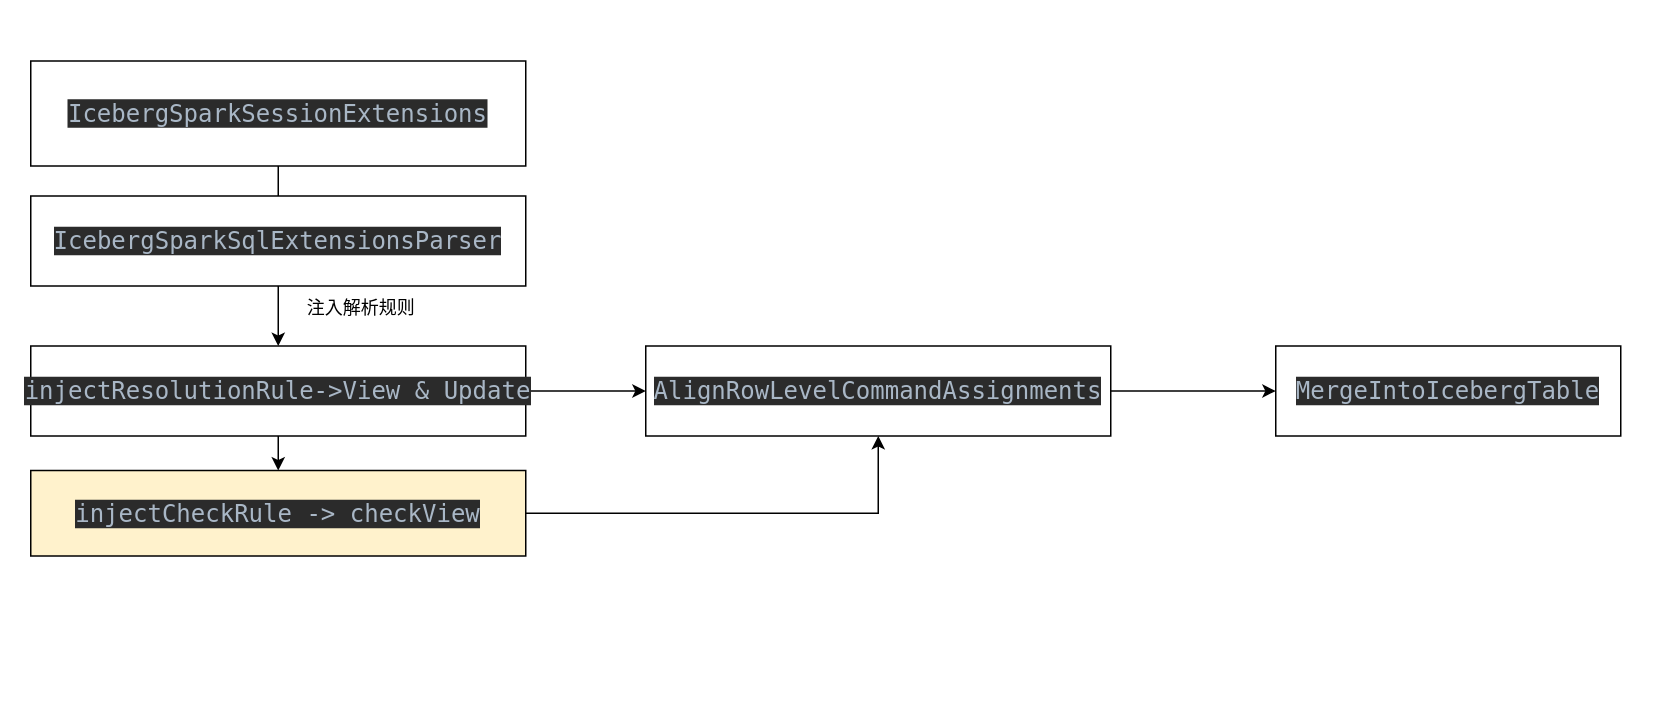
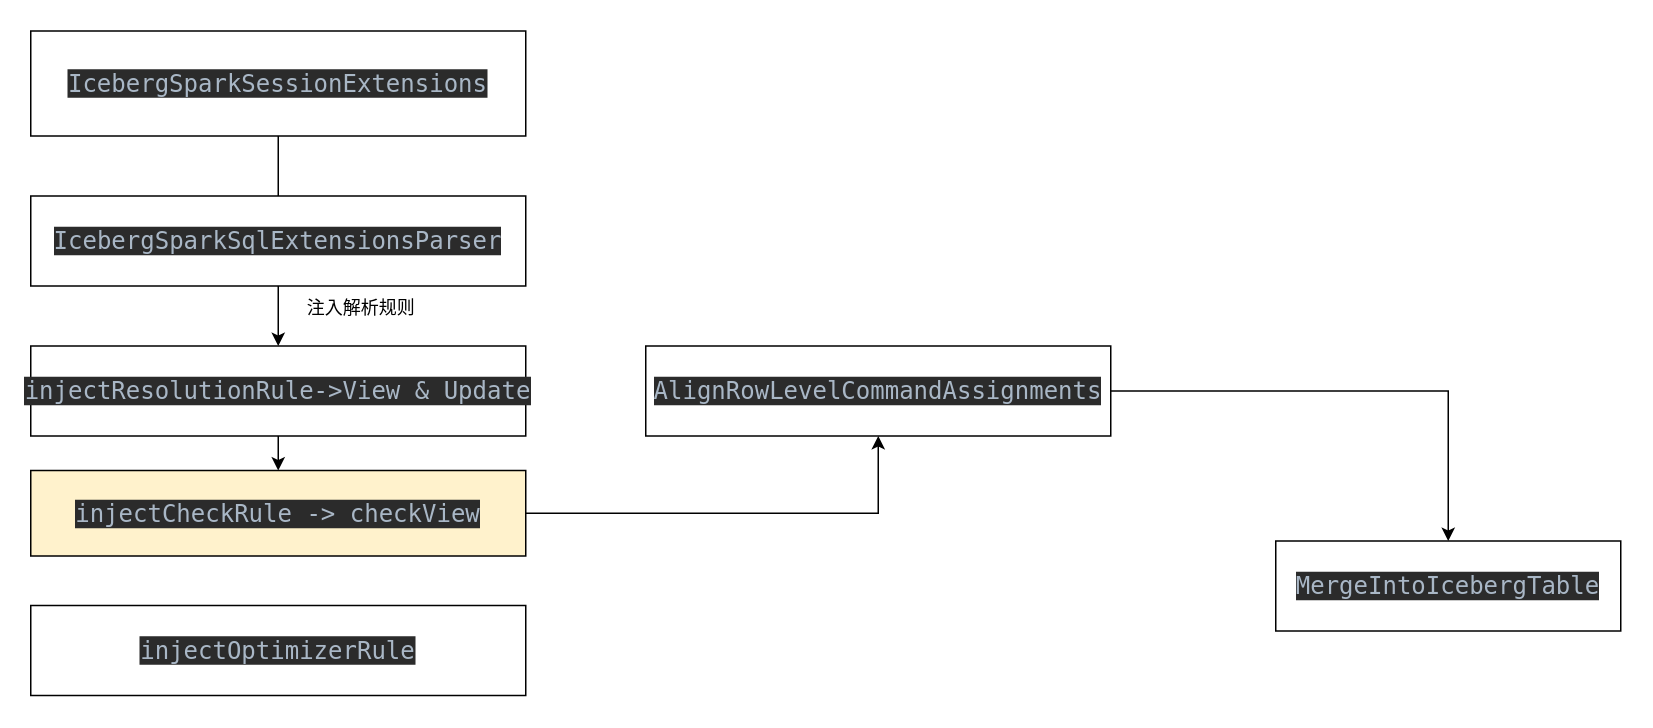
node "IcebergSparkSessionExtensions": moved (278, 113) -> (278, 83)
edge "injectResolutionRule->View & Update" -> "AlignRowLevelCommandAssignments": removed
node "MergeIntoIcebergTable": moved (1448, 391) -> (1448, 586)
node "injectOptimizerRule": added
